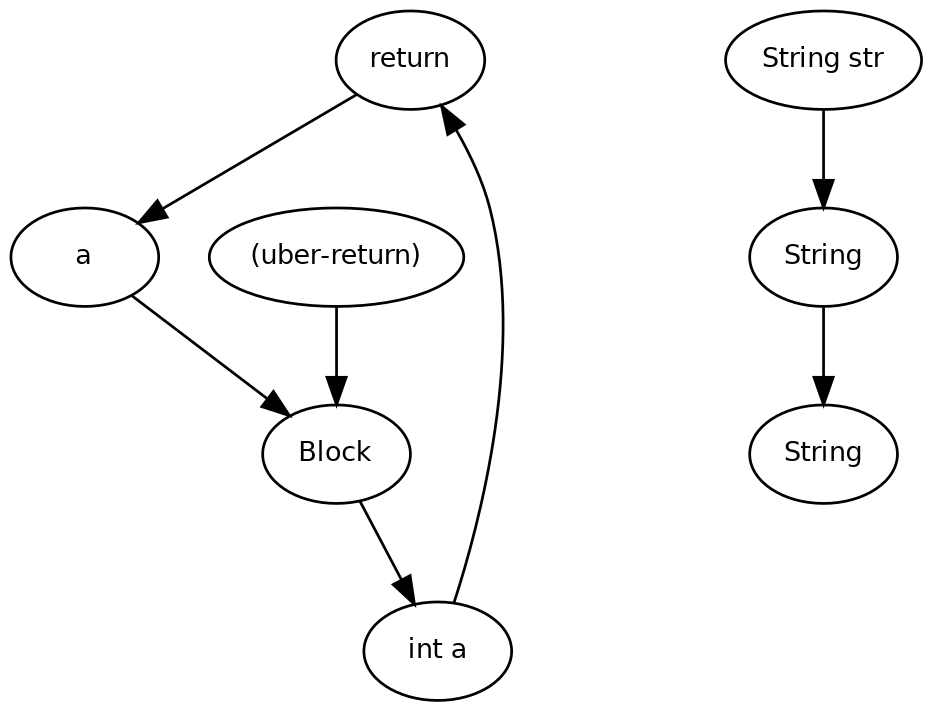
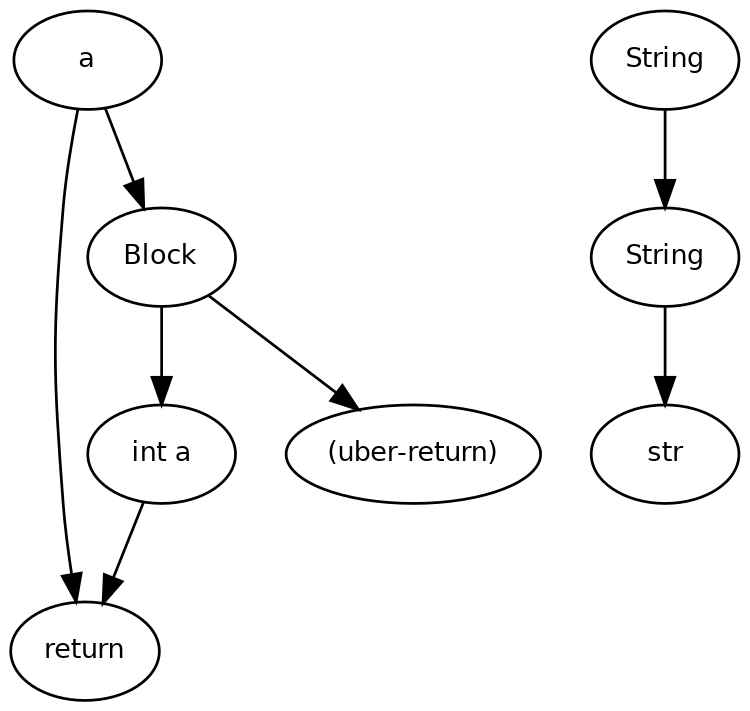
node "String str": removed
edge "return" -> "a": reversed
edge "(uber-return)" -> "Block": reversed
node "str": added
